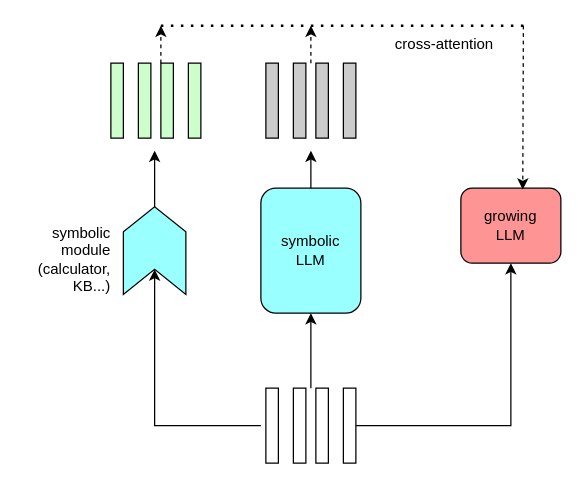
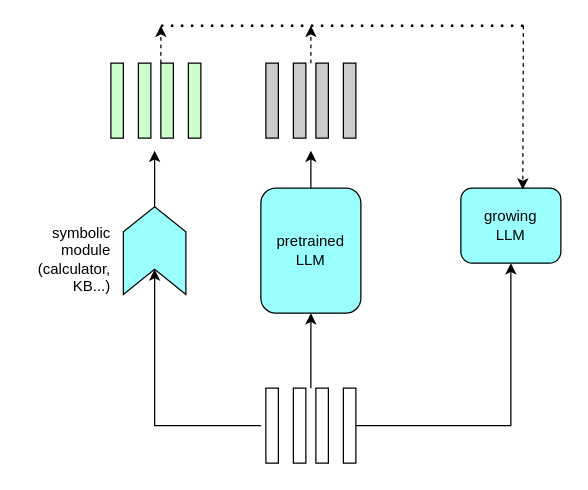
node "cross-attention": removed
node "growing LLM": fillcolor #ff9494 -> #99ffff
node "symbolic LLM": label "symbolic LLM" -> "pretrained LLM"
